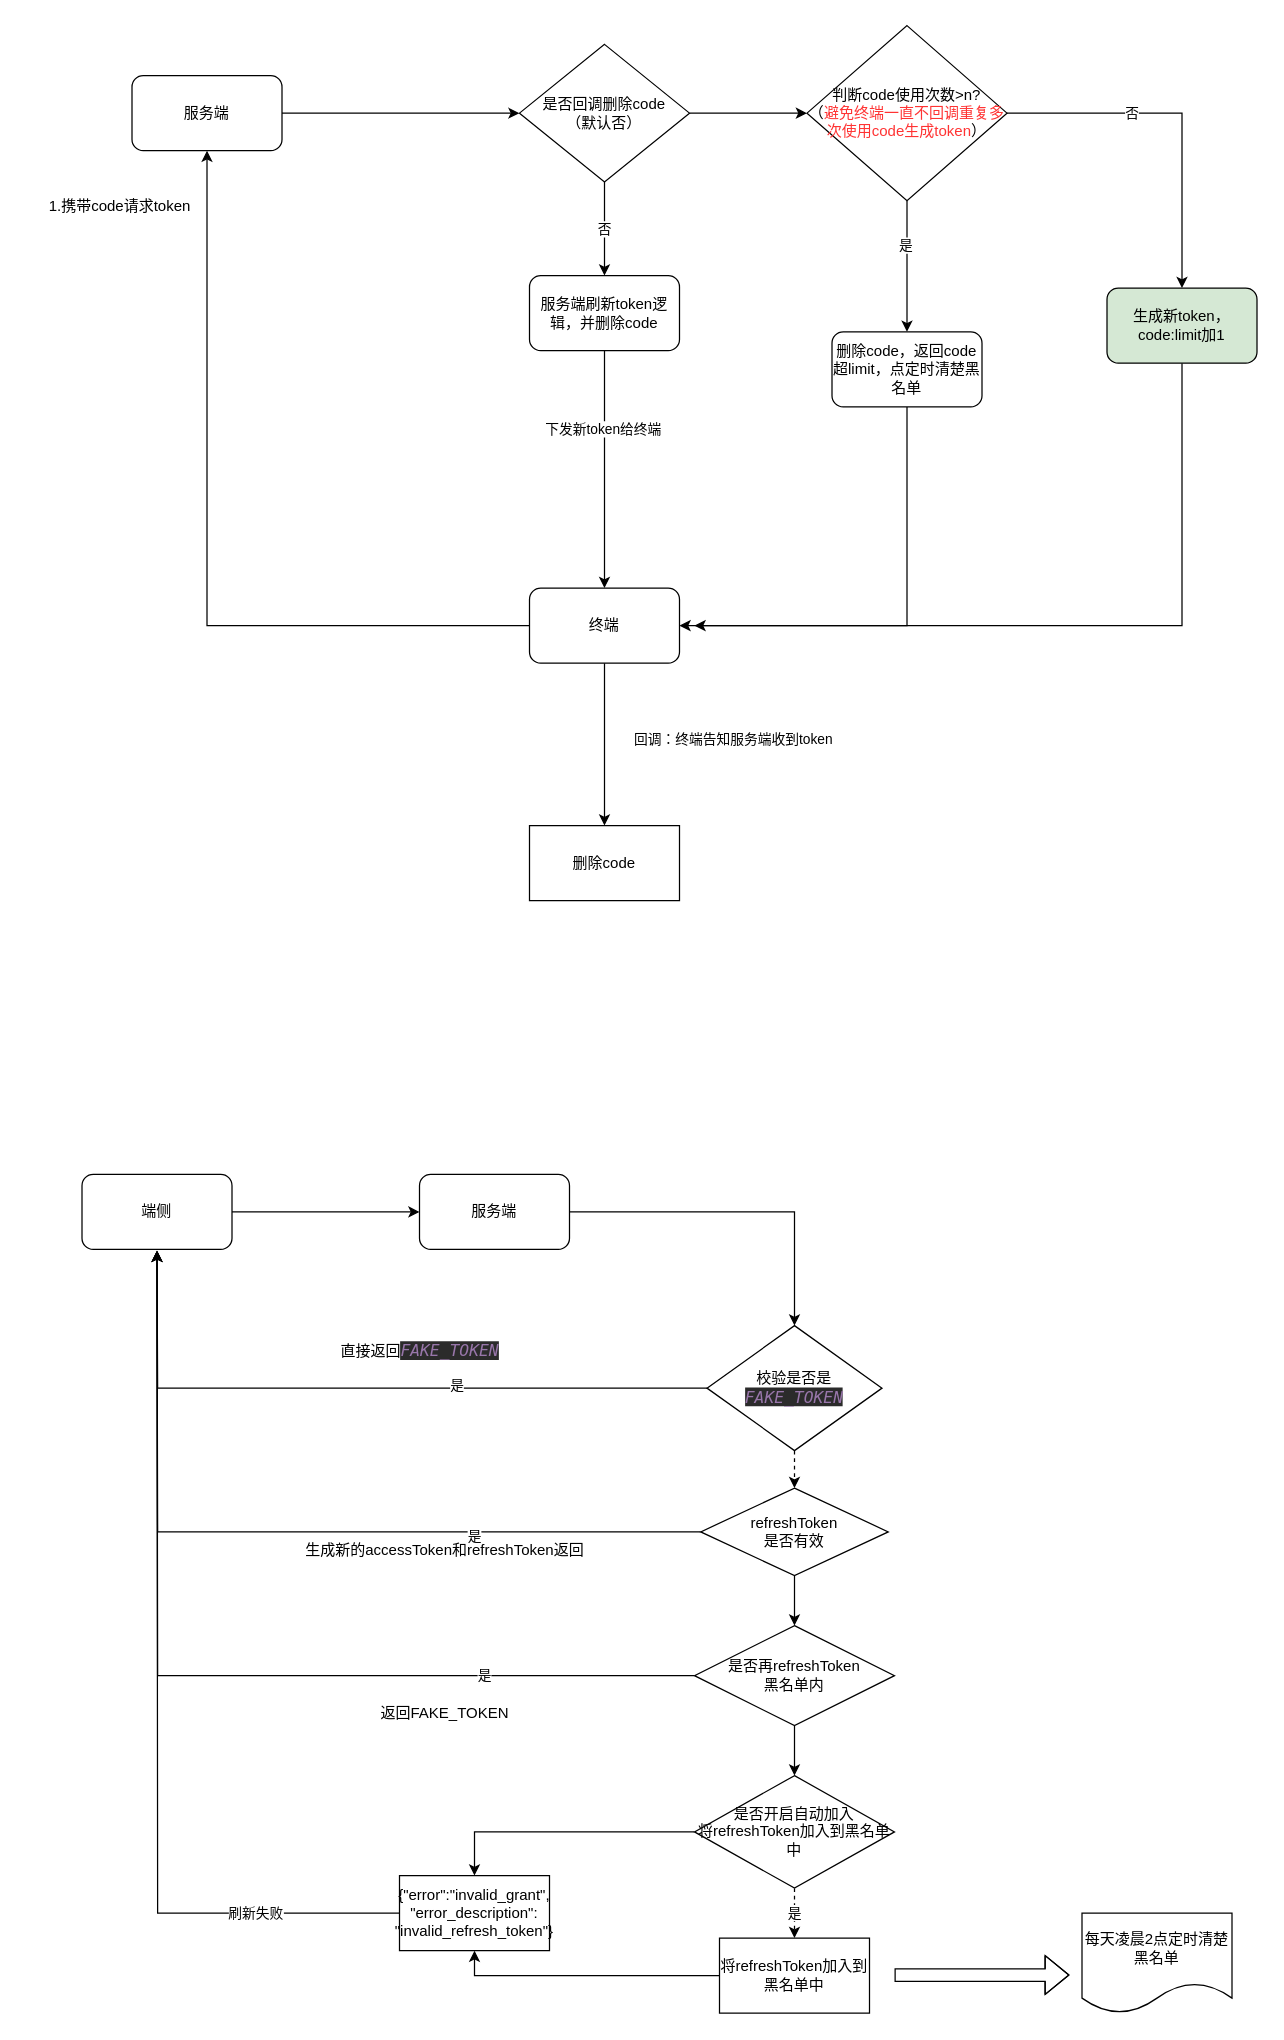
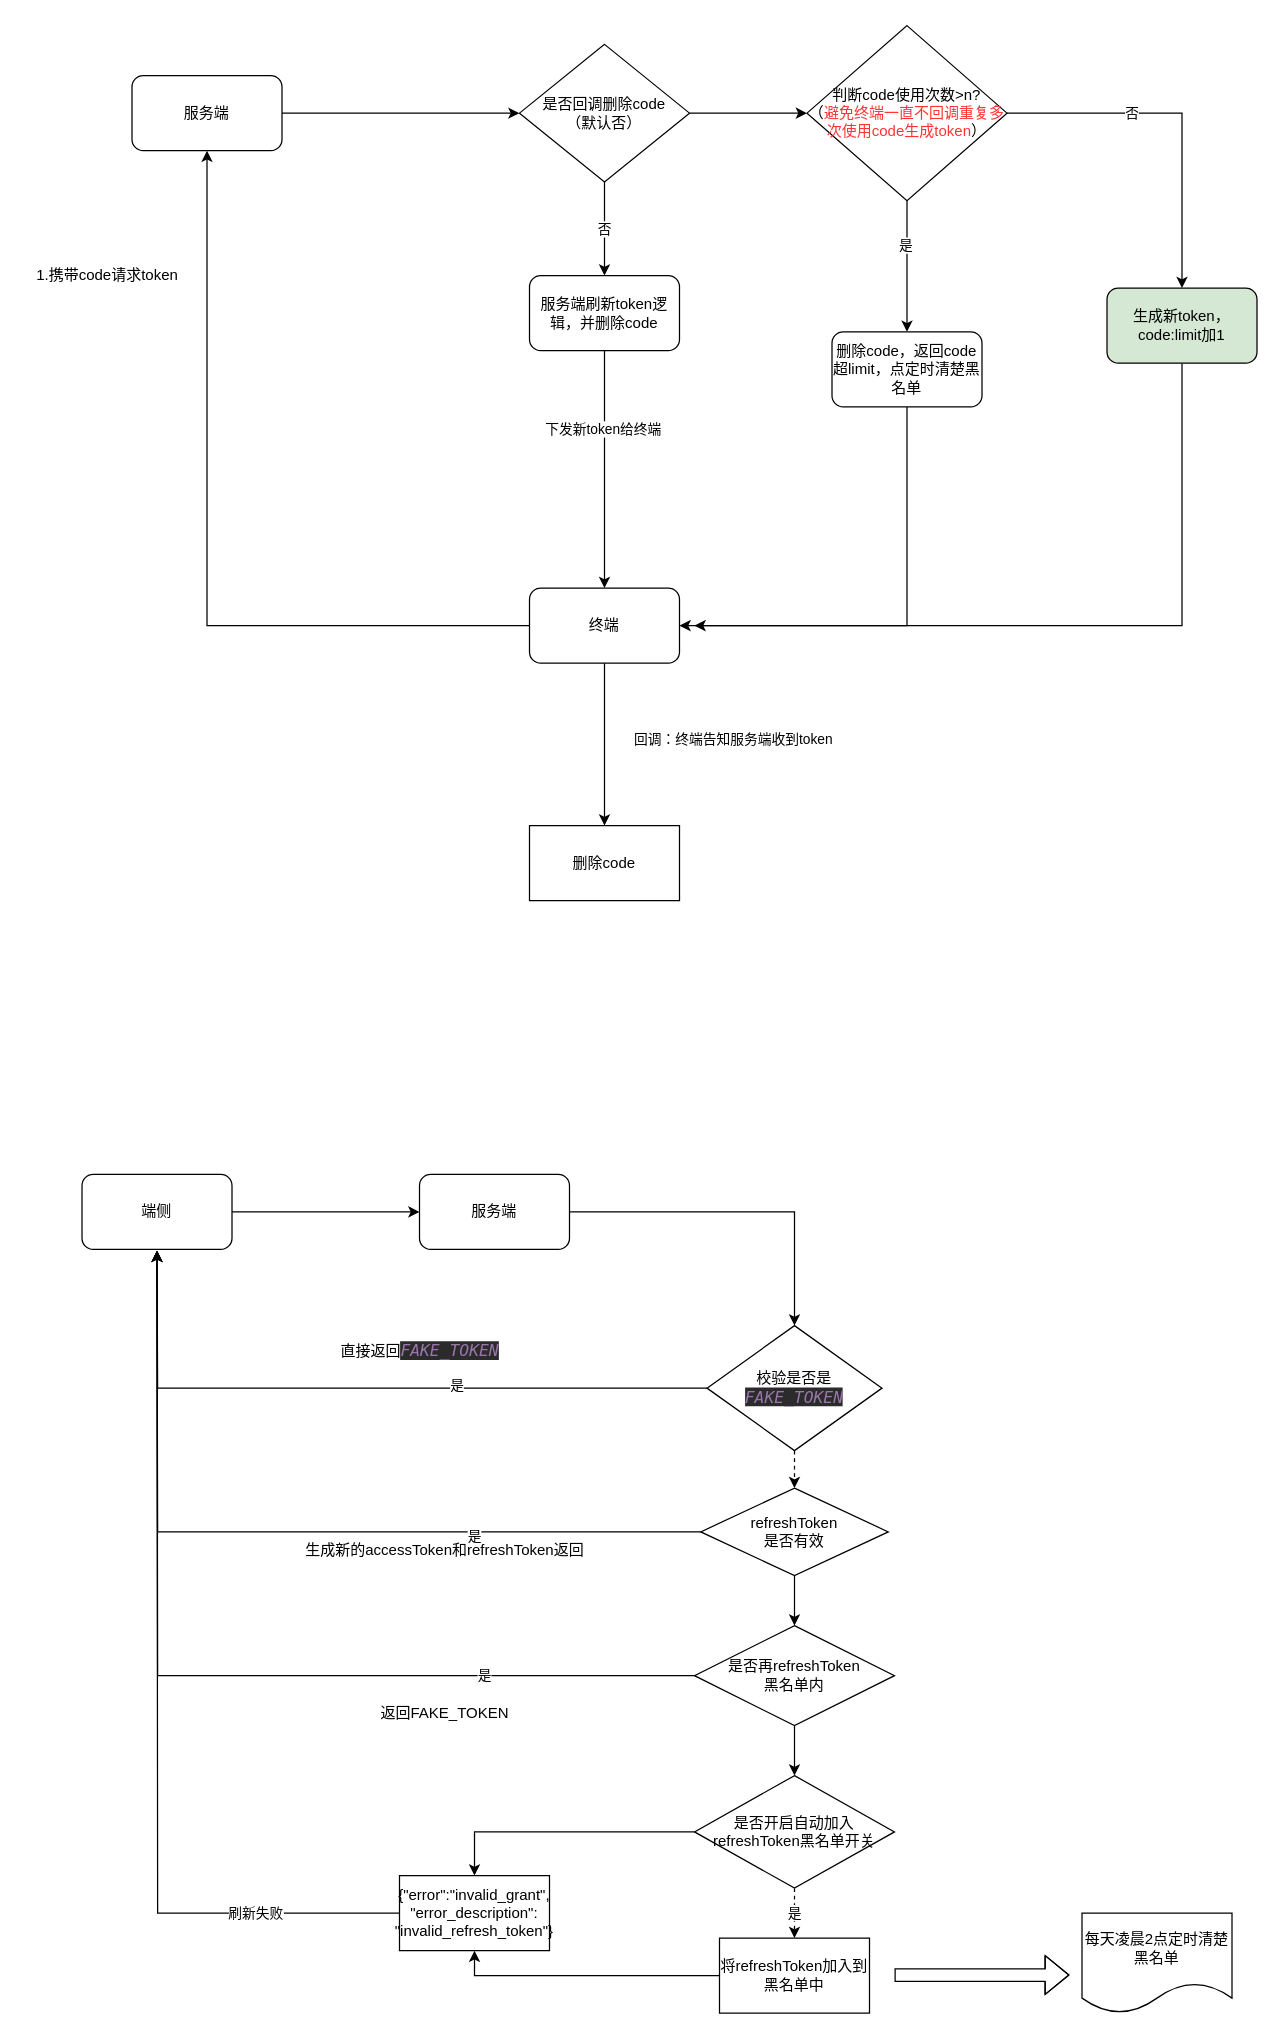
node "1.携带code请求token": moved (119, 207) -> (107, 276)
node "是否开启自动加入 将refreshToken加入到黑名单中": label "是否开启自动加入 将refreshToken加入到黑名单中" -> "是否开启自动加入 refreshToken黑名单开关"
